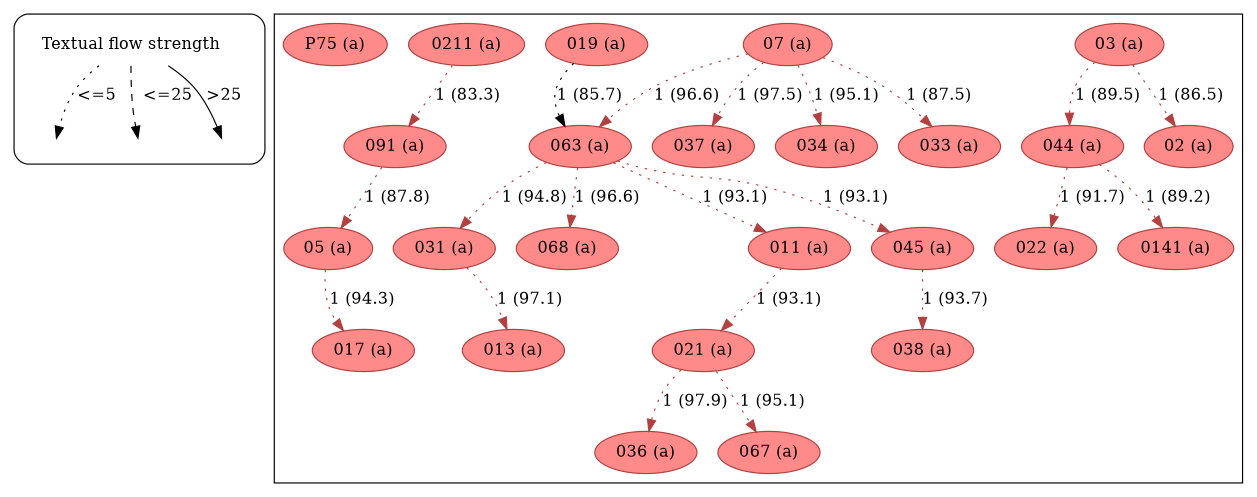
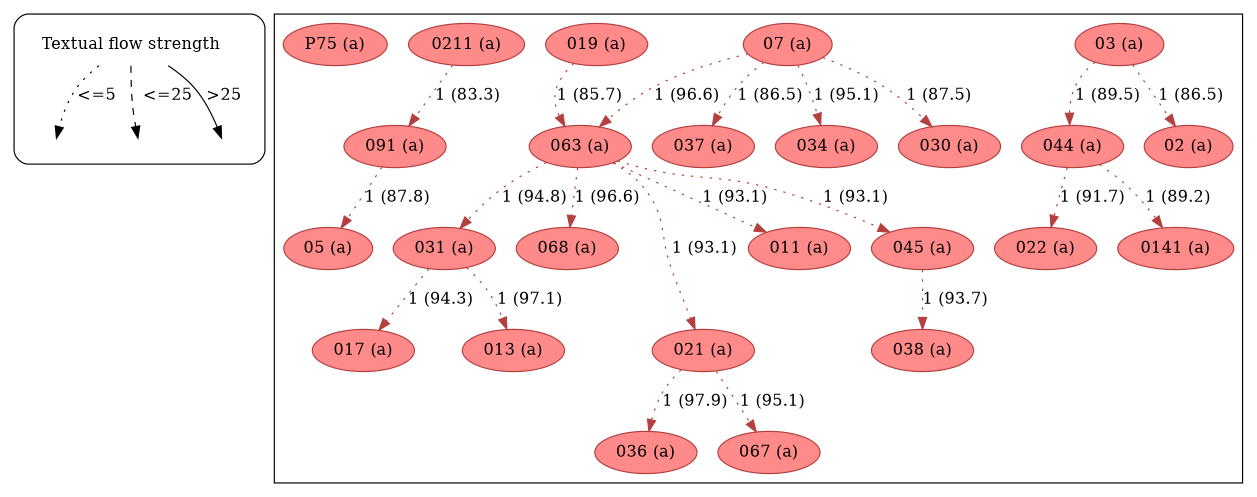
edge "019 (a)" -> "063 (a)": color black -> #b43f3f
edge "07 (a)" -> "037 (a)": label "1 (97.5)" -> "1 (86.5)"
node "033 (a)": label "033 (a)" -> "030 (a)"
edge "011 (a)" -> "021 (a)": now "063 (a)" -> "021 (a)"
edge "05 (a)" -> "017 (a)": now "031 (a)" -> "017 (a)"
